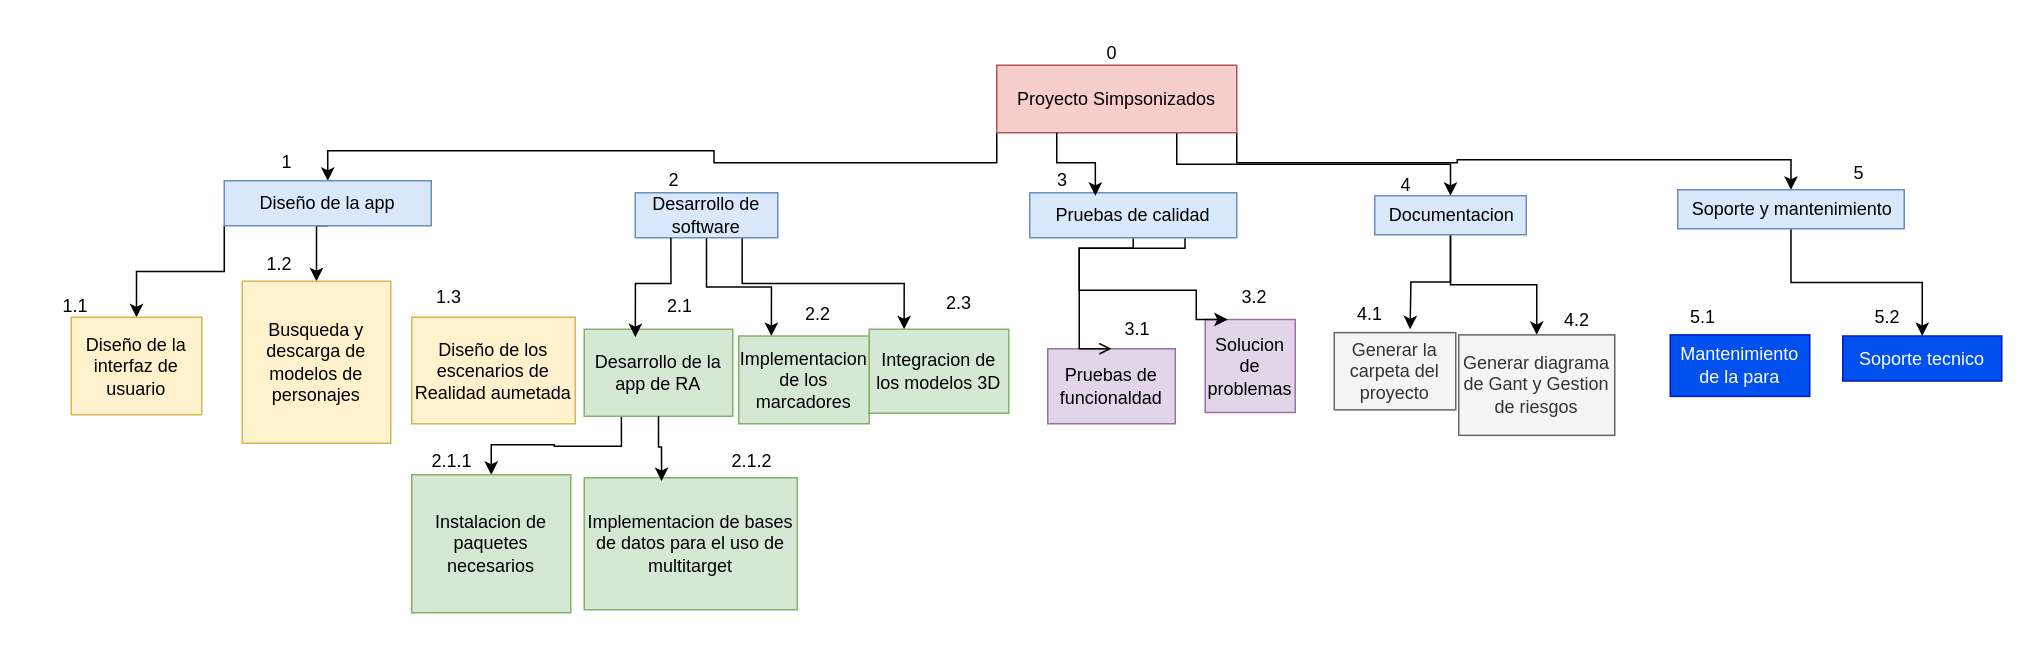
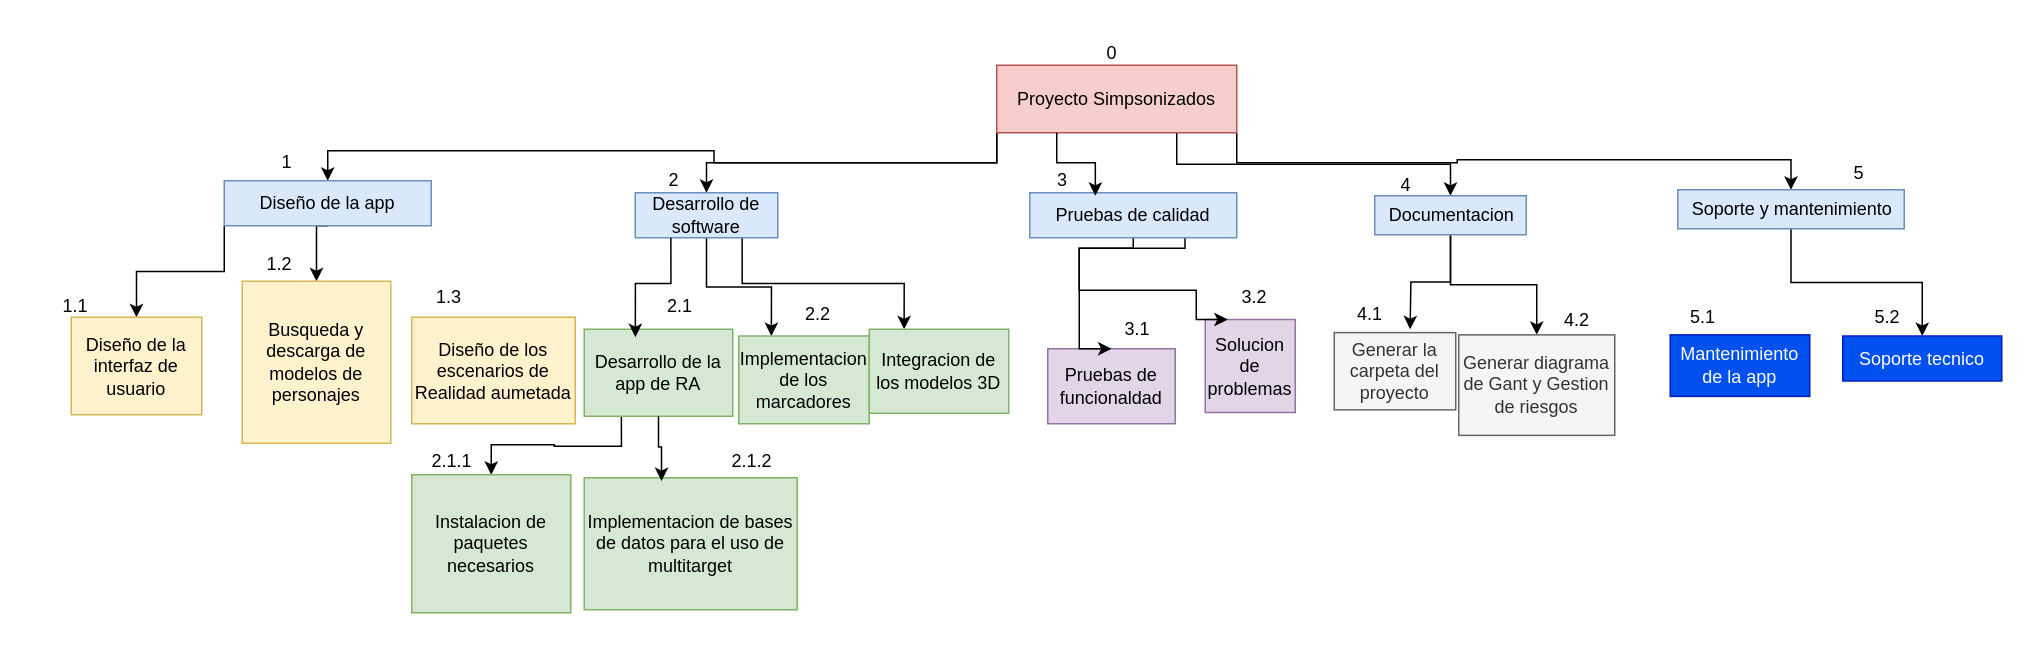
edge "Proyecto Simpsonizados" -> "Desarrollo de software": added
node "2.3": removed
edge "Pruebas de calidad" -> "Pruebas de funcionaldad": arrowhead open -> classic
node "Mantenimiento de la para": label "Mantenimiento de la para" -> "Mantenimiento de la app"
